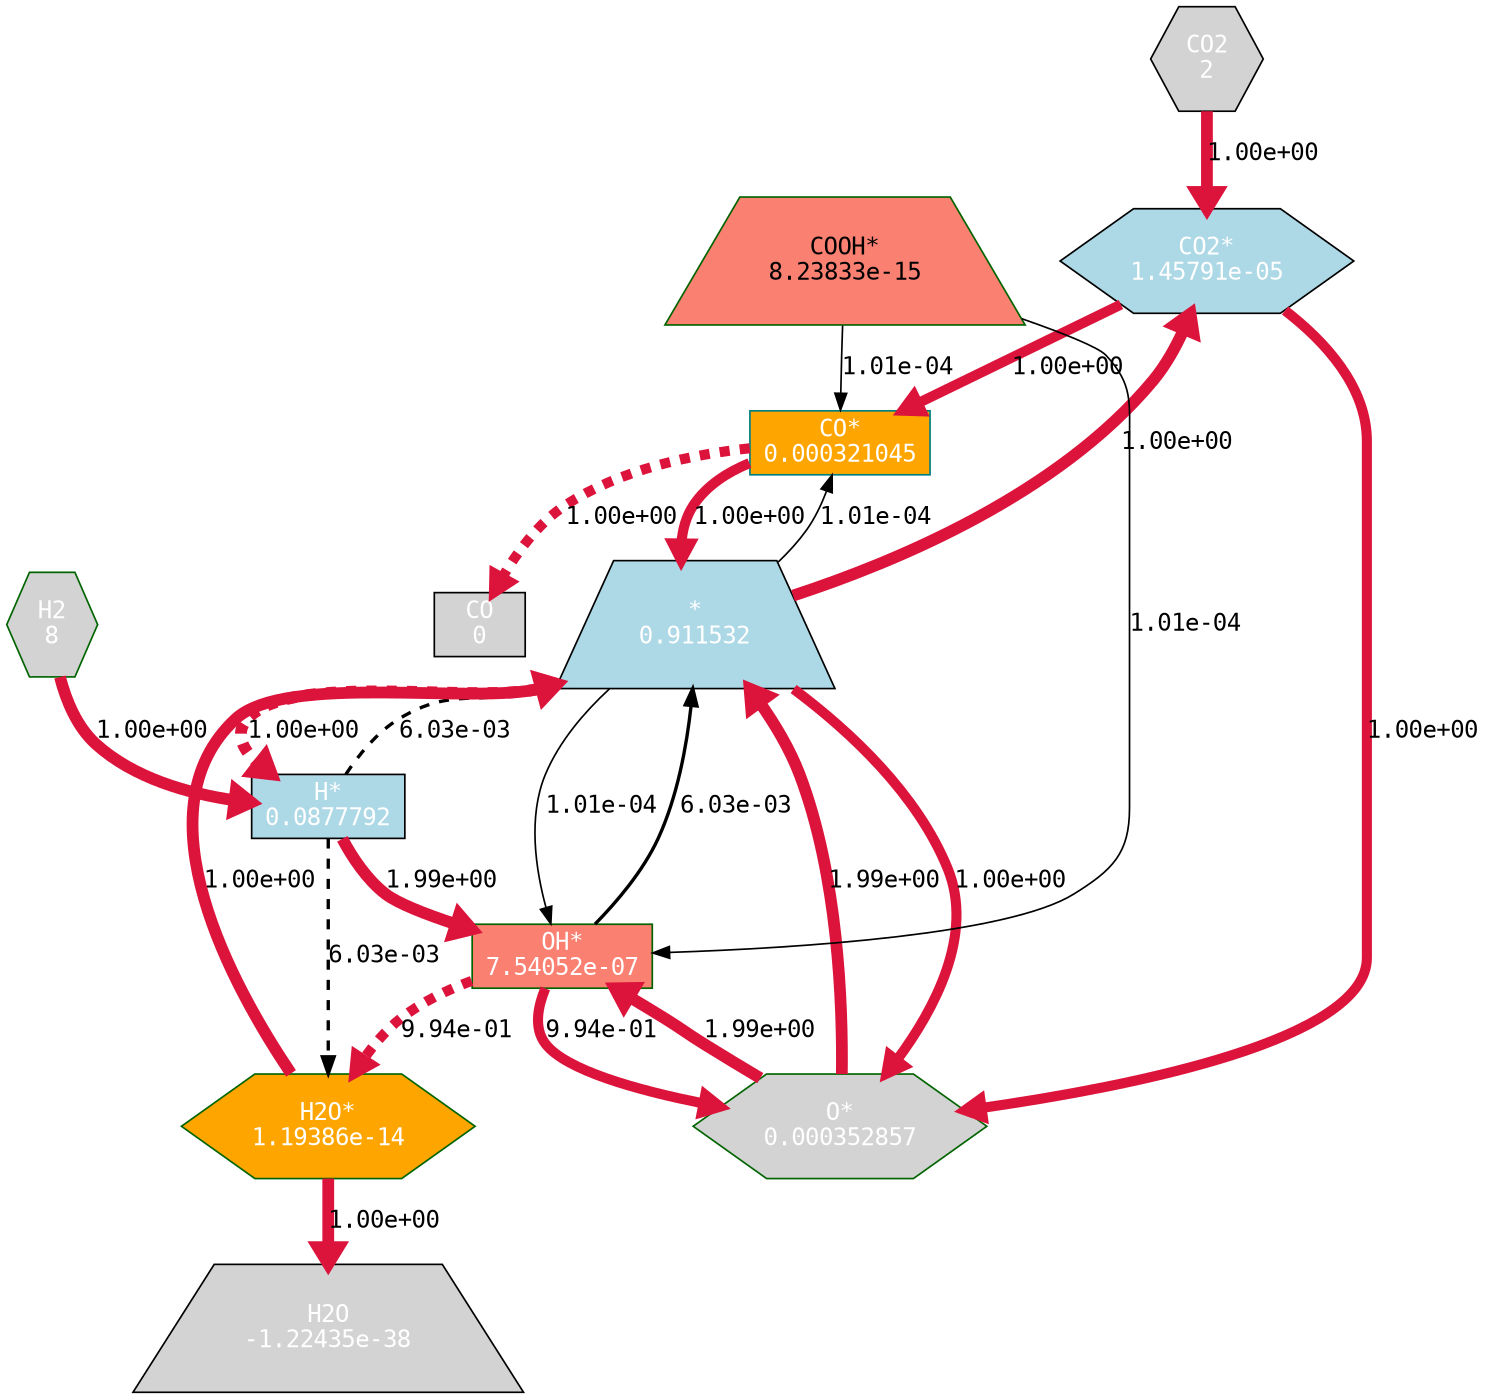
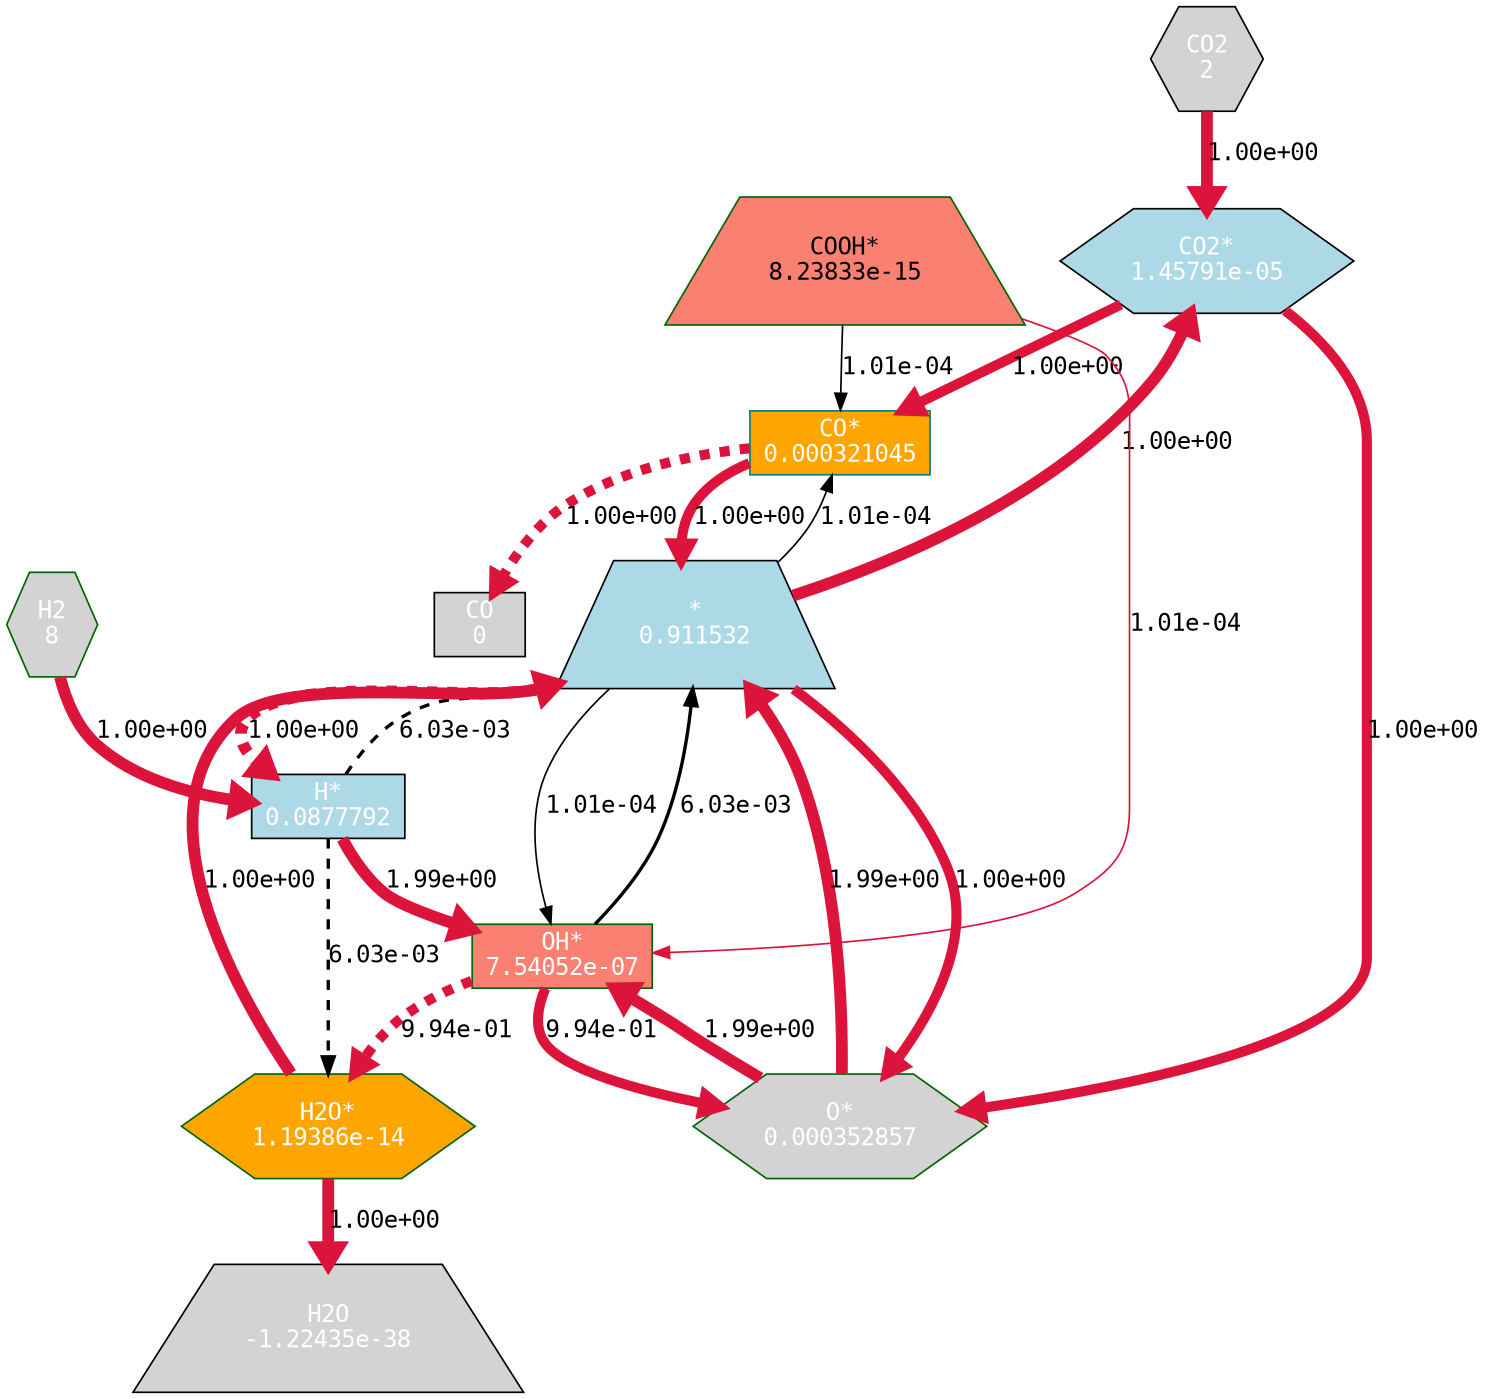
edge "COOH* 8.23833e-15" -> "OH* 7.54052e-07": color black -> crimson
